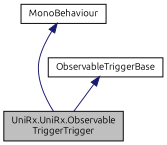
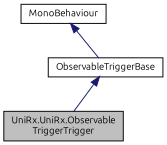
edge "UniRx.UniRx.Observable TriggerTrigger" -> "MonoBehaviour": now "ObservableTriggerBase" -> "MonoBehaviour"
